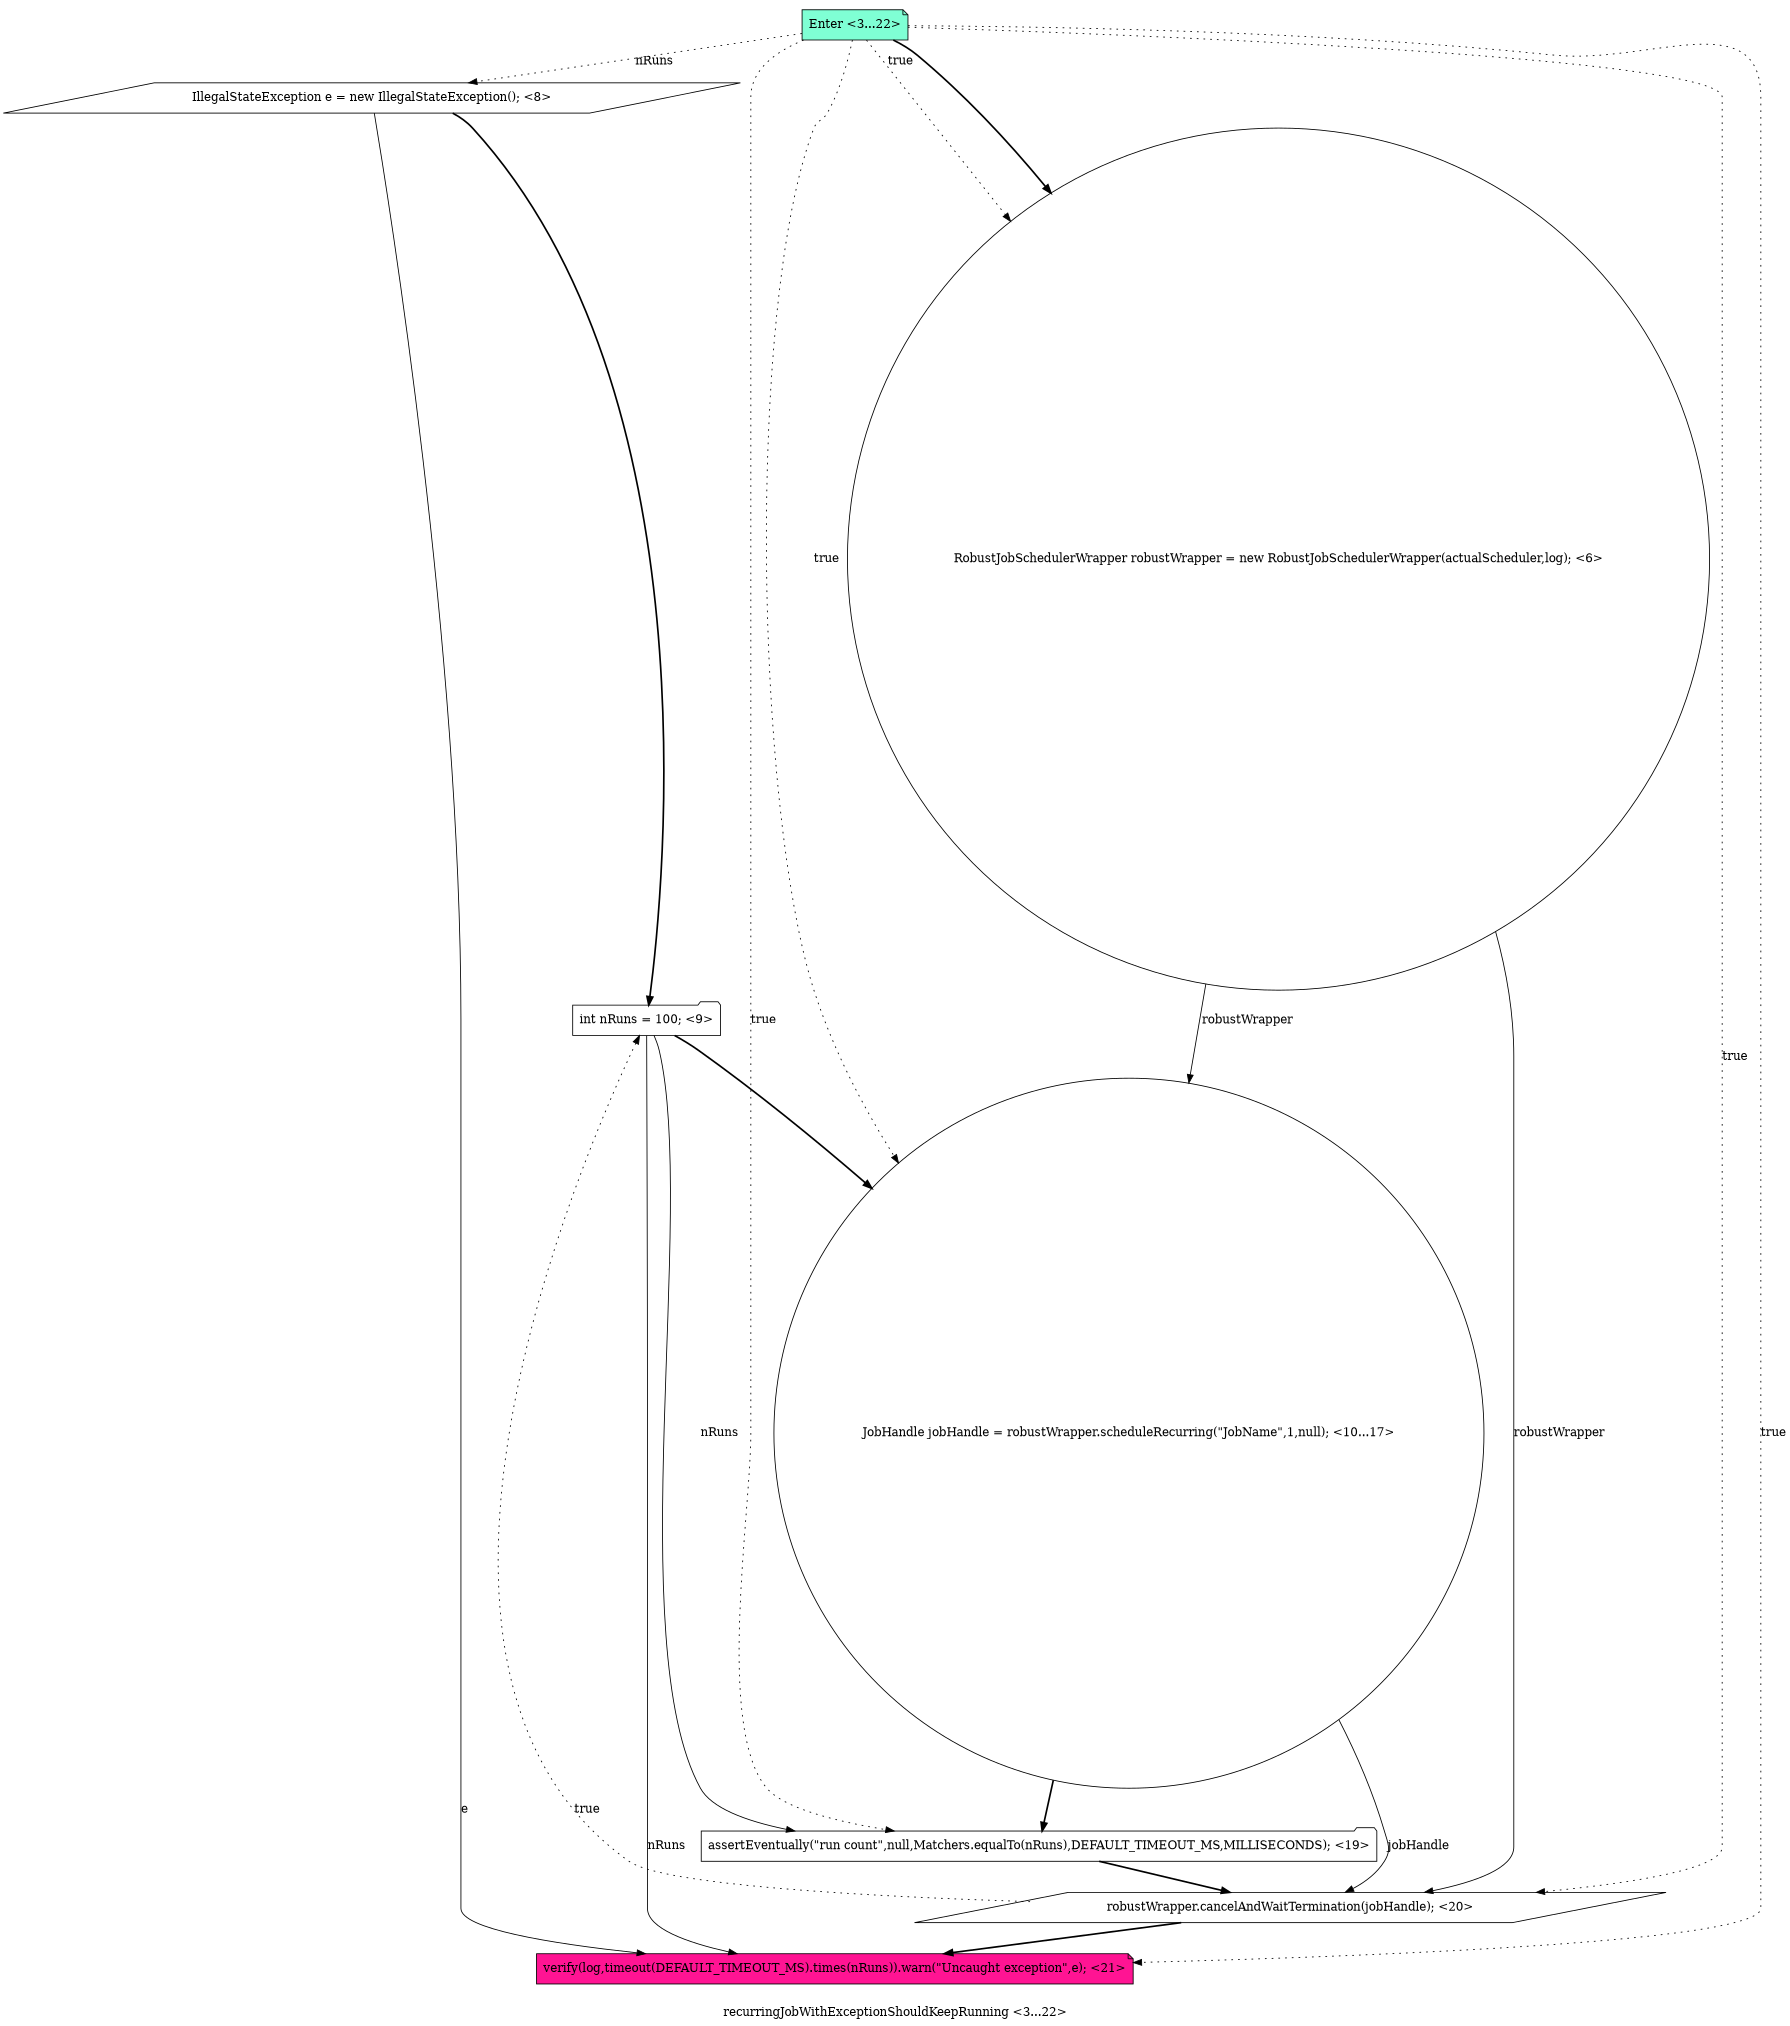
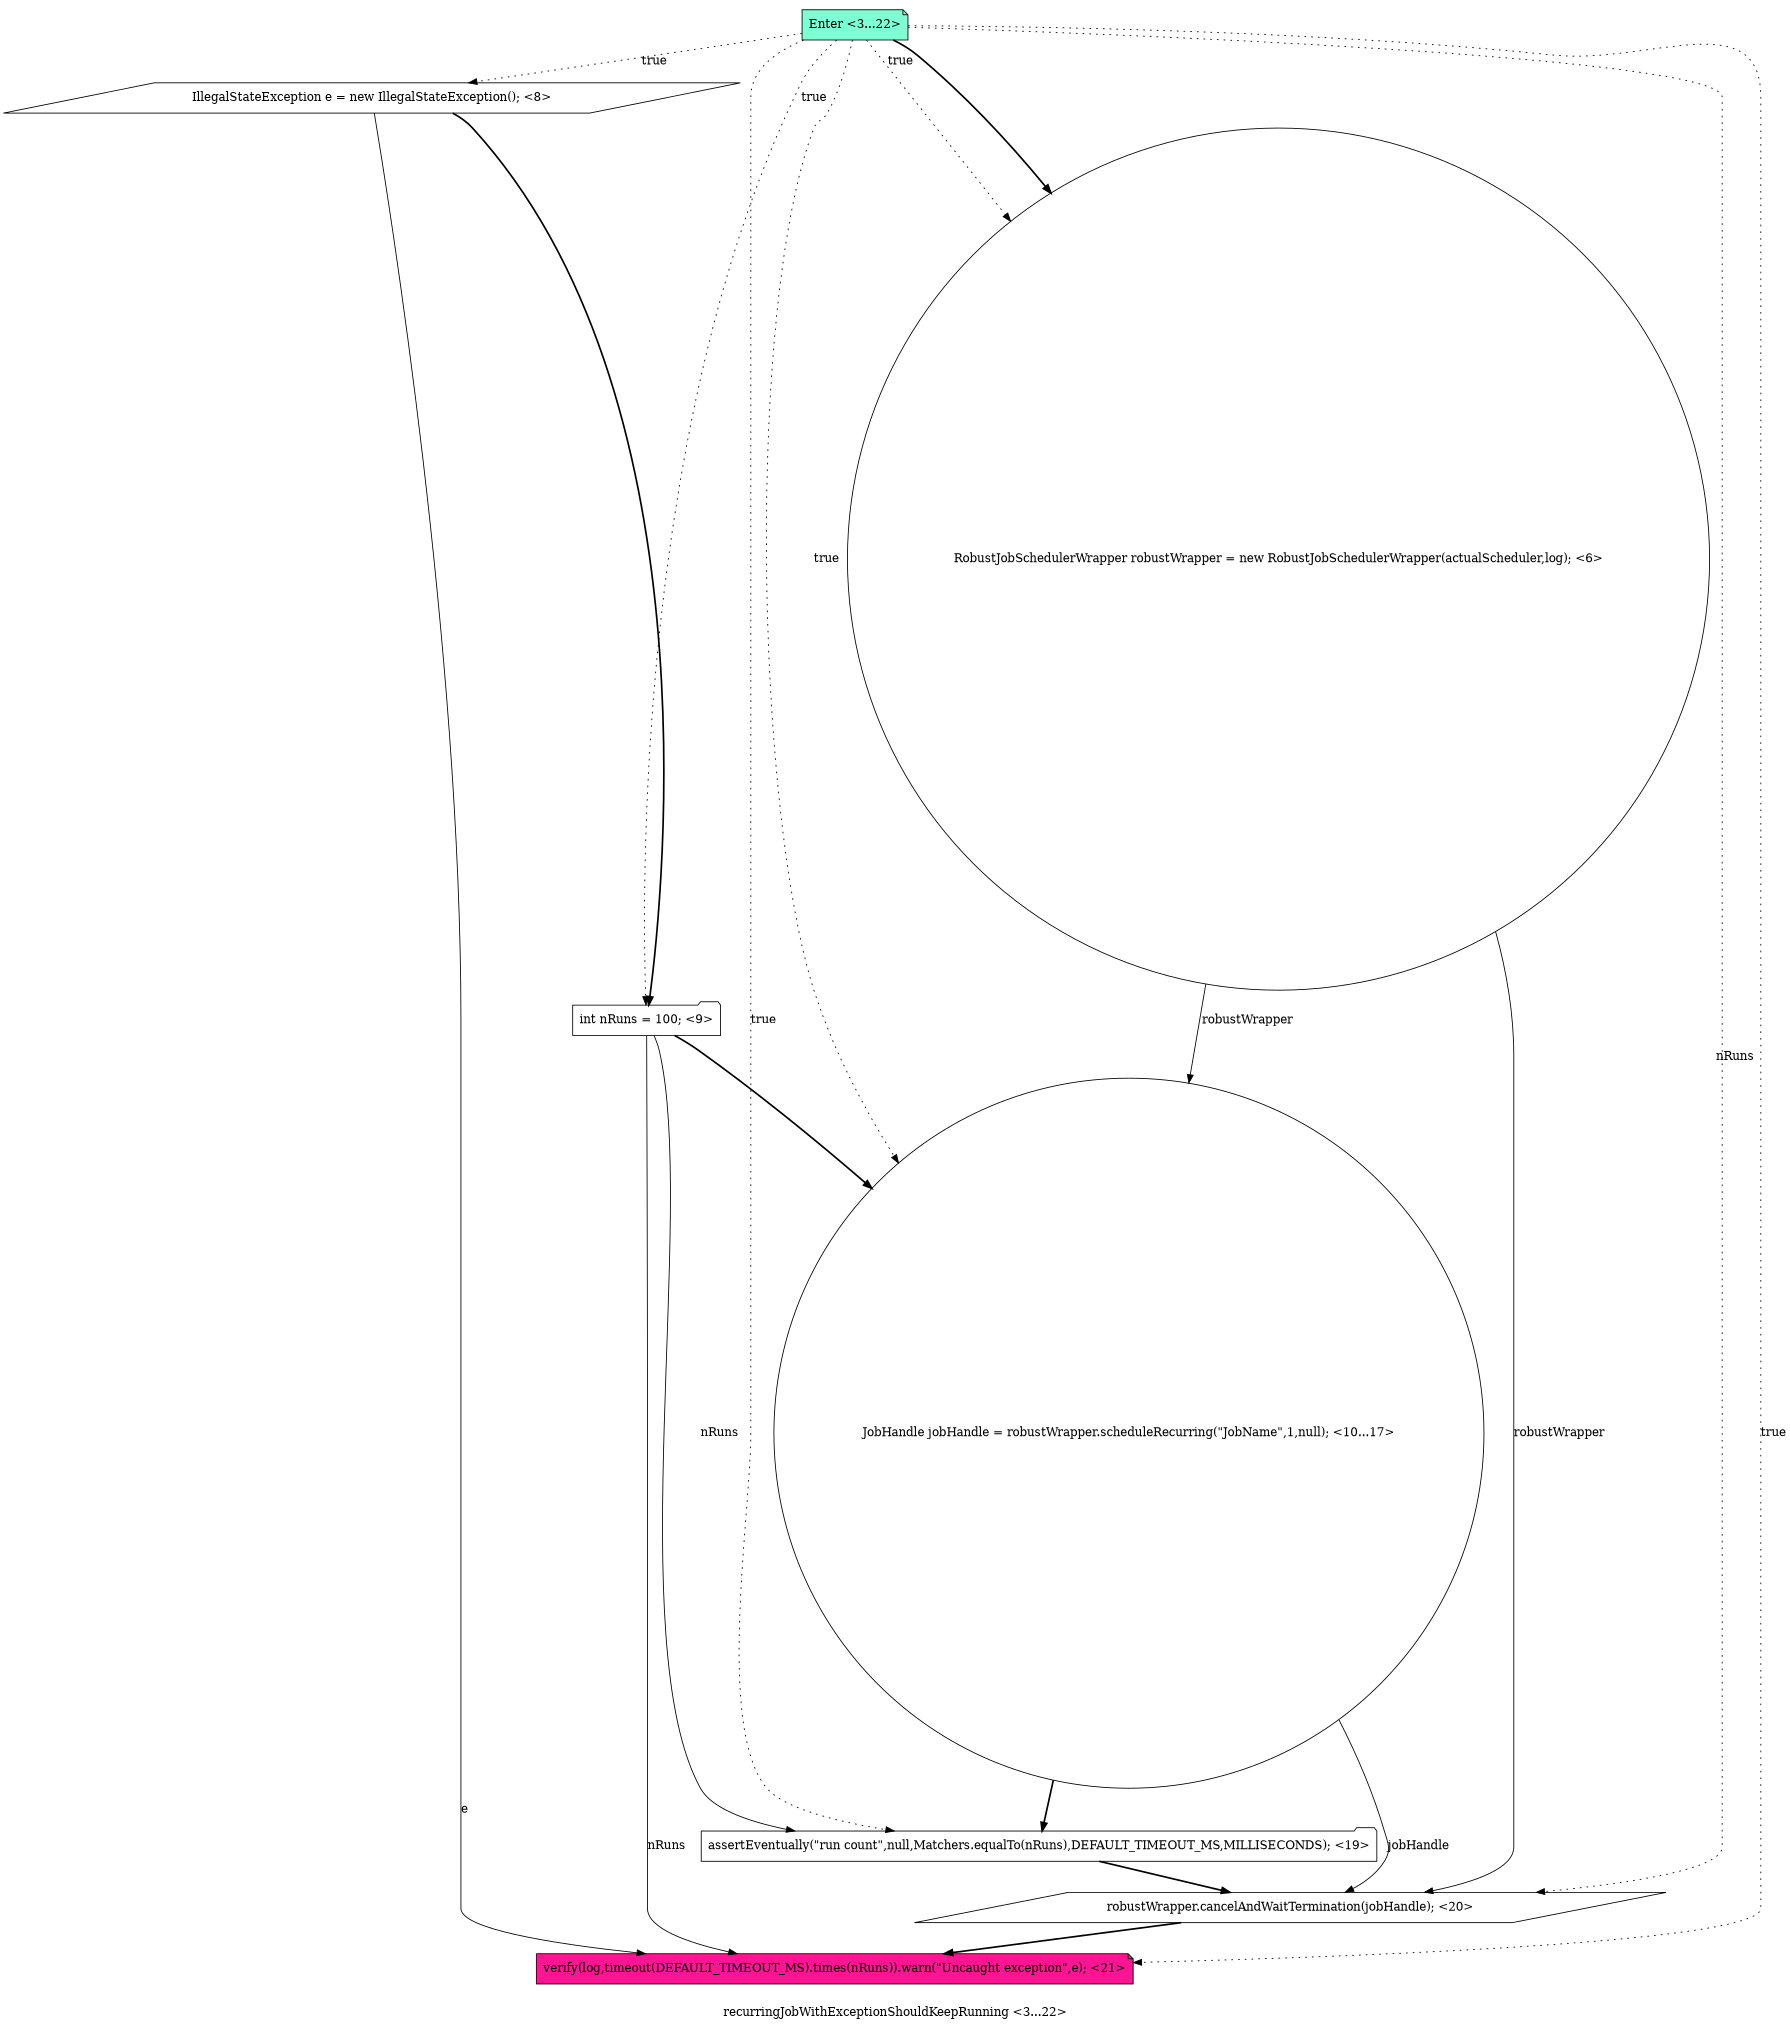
edge "Enter <3...22>" -> "IllegalStateException e = new IllegalStateException(); <8>": label "nRuns" -> "true"
edge "Enter <3...22>" -> "robustWrapper.cancelAndWaitTermination(jobHandle); <20>": label "true" -> "nRuns"
edge "robustWrapper.cancelAndWaitTermination(jobHandle); <20>" -> "int nRuns = 100; <9>": now "Enter <3...22>" -> "int nRuns = 100; <9>"
